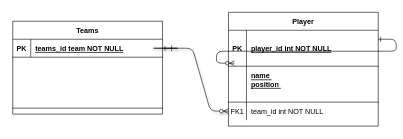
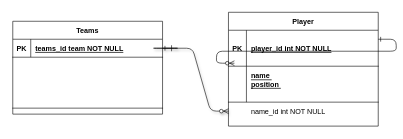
node "FK1": removed
node "team_id int NOT NULL": label "team_id int NOT NULL" -> "name_id int NOT NULL"
